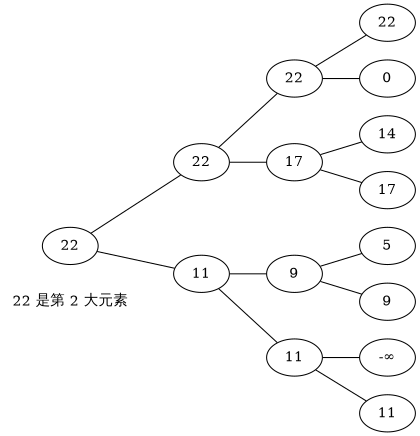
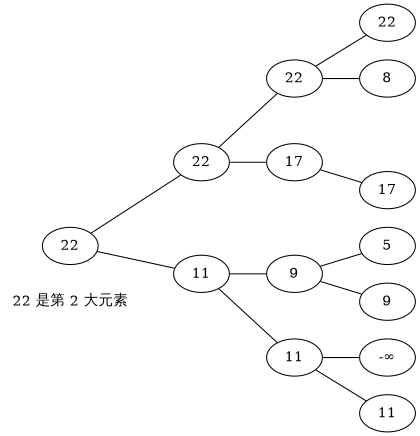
node "0": label "0" -> "8"
node "14": removed
